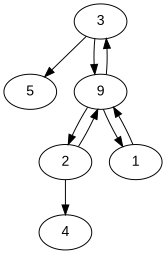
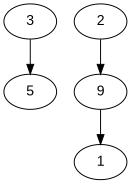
edge "3" -> "9": removed
edge "9" -> "3": removed
edge "9" -> "2": removed
edge "1" -> "9": removed
node "4": removed
